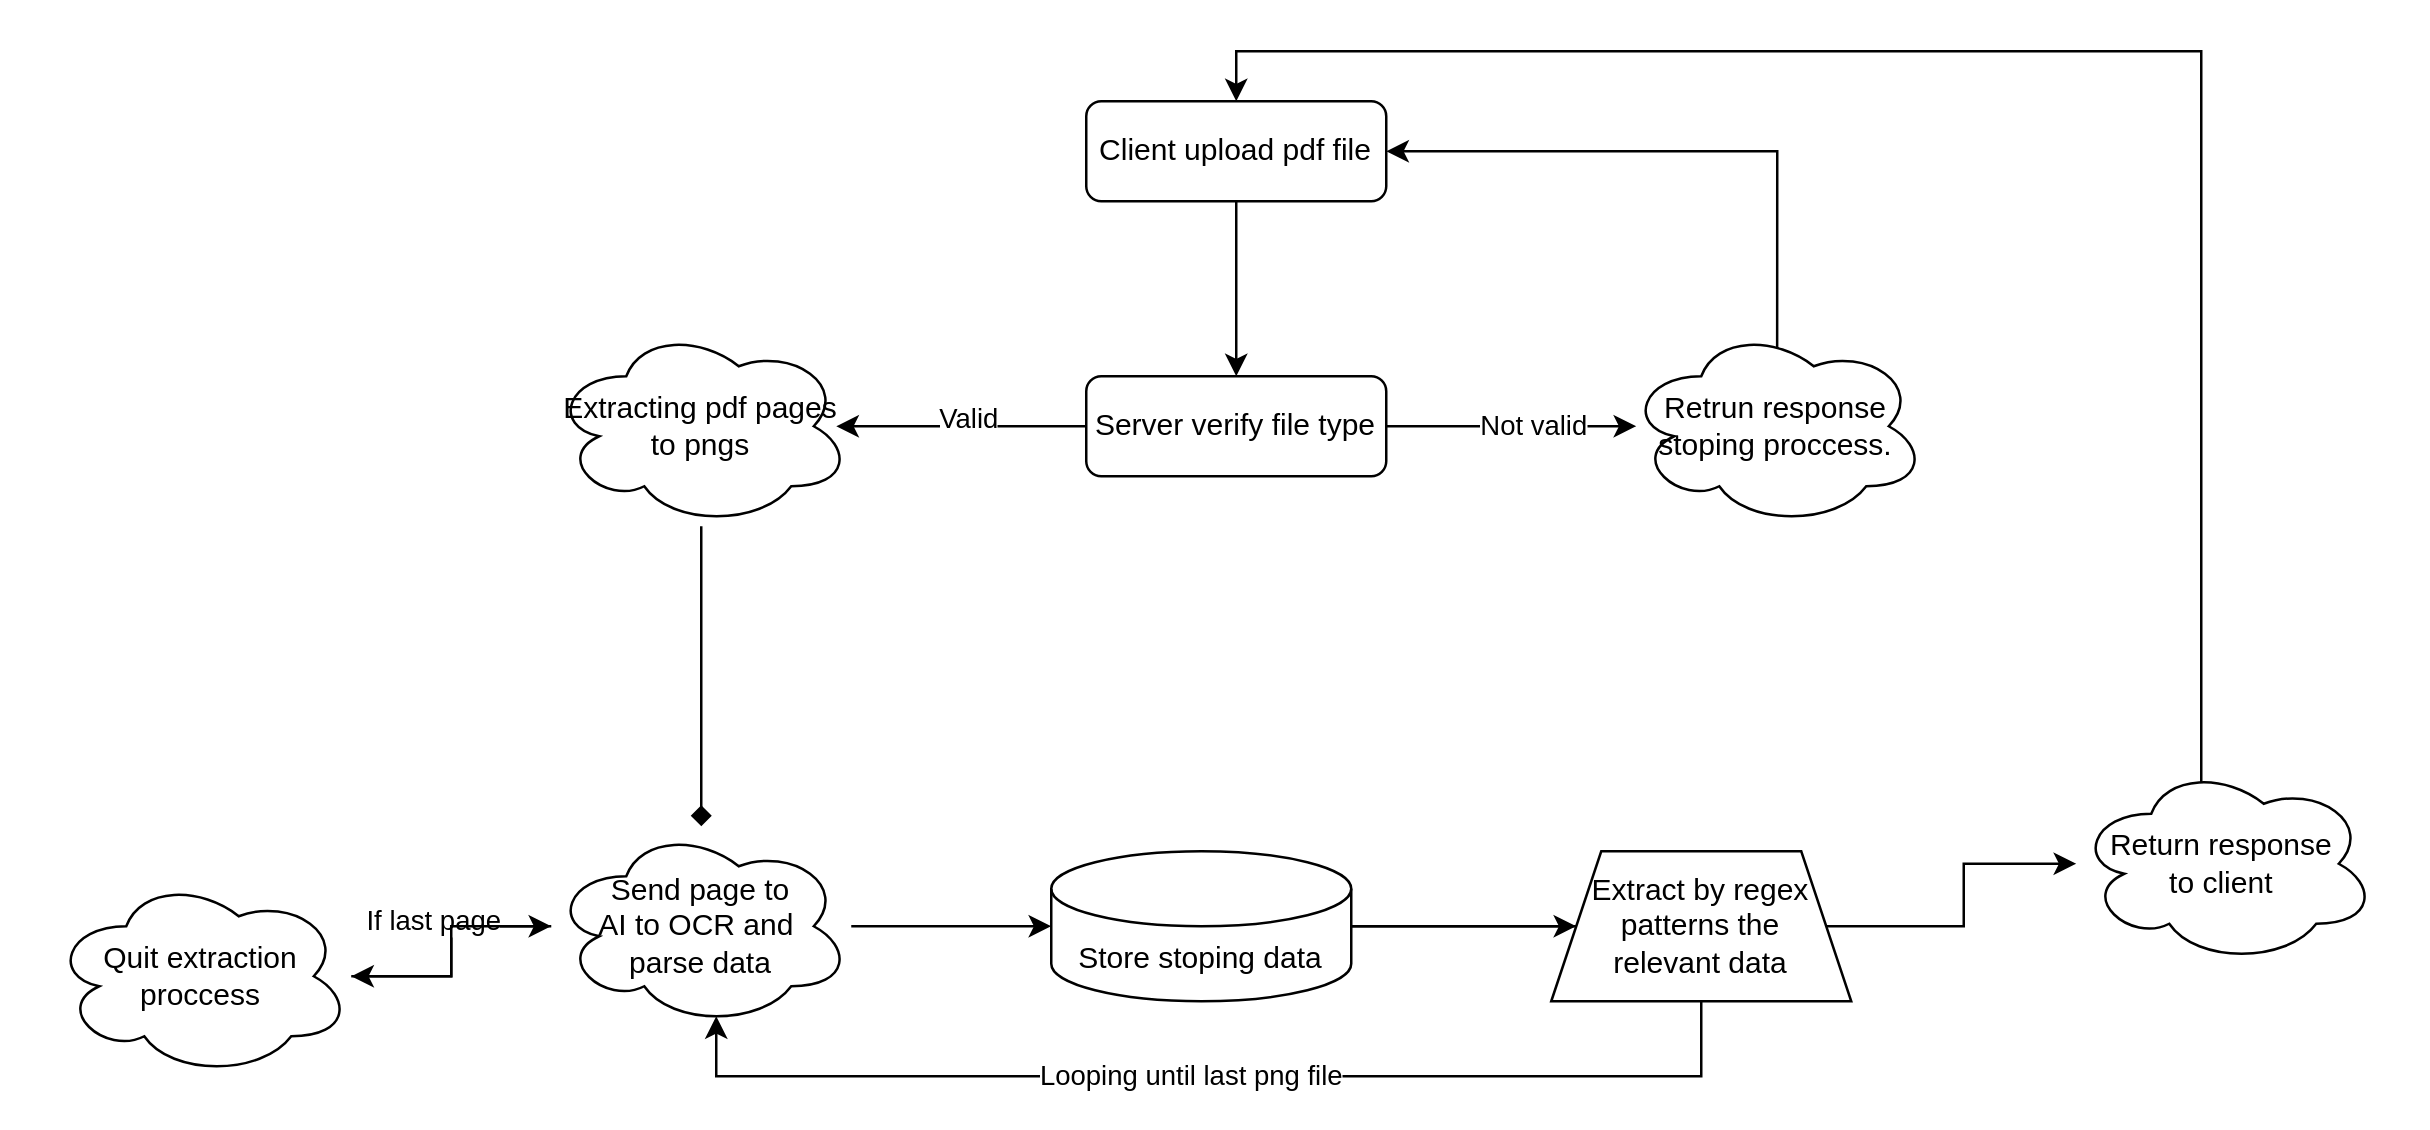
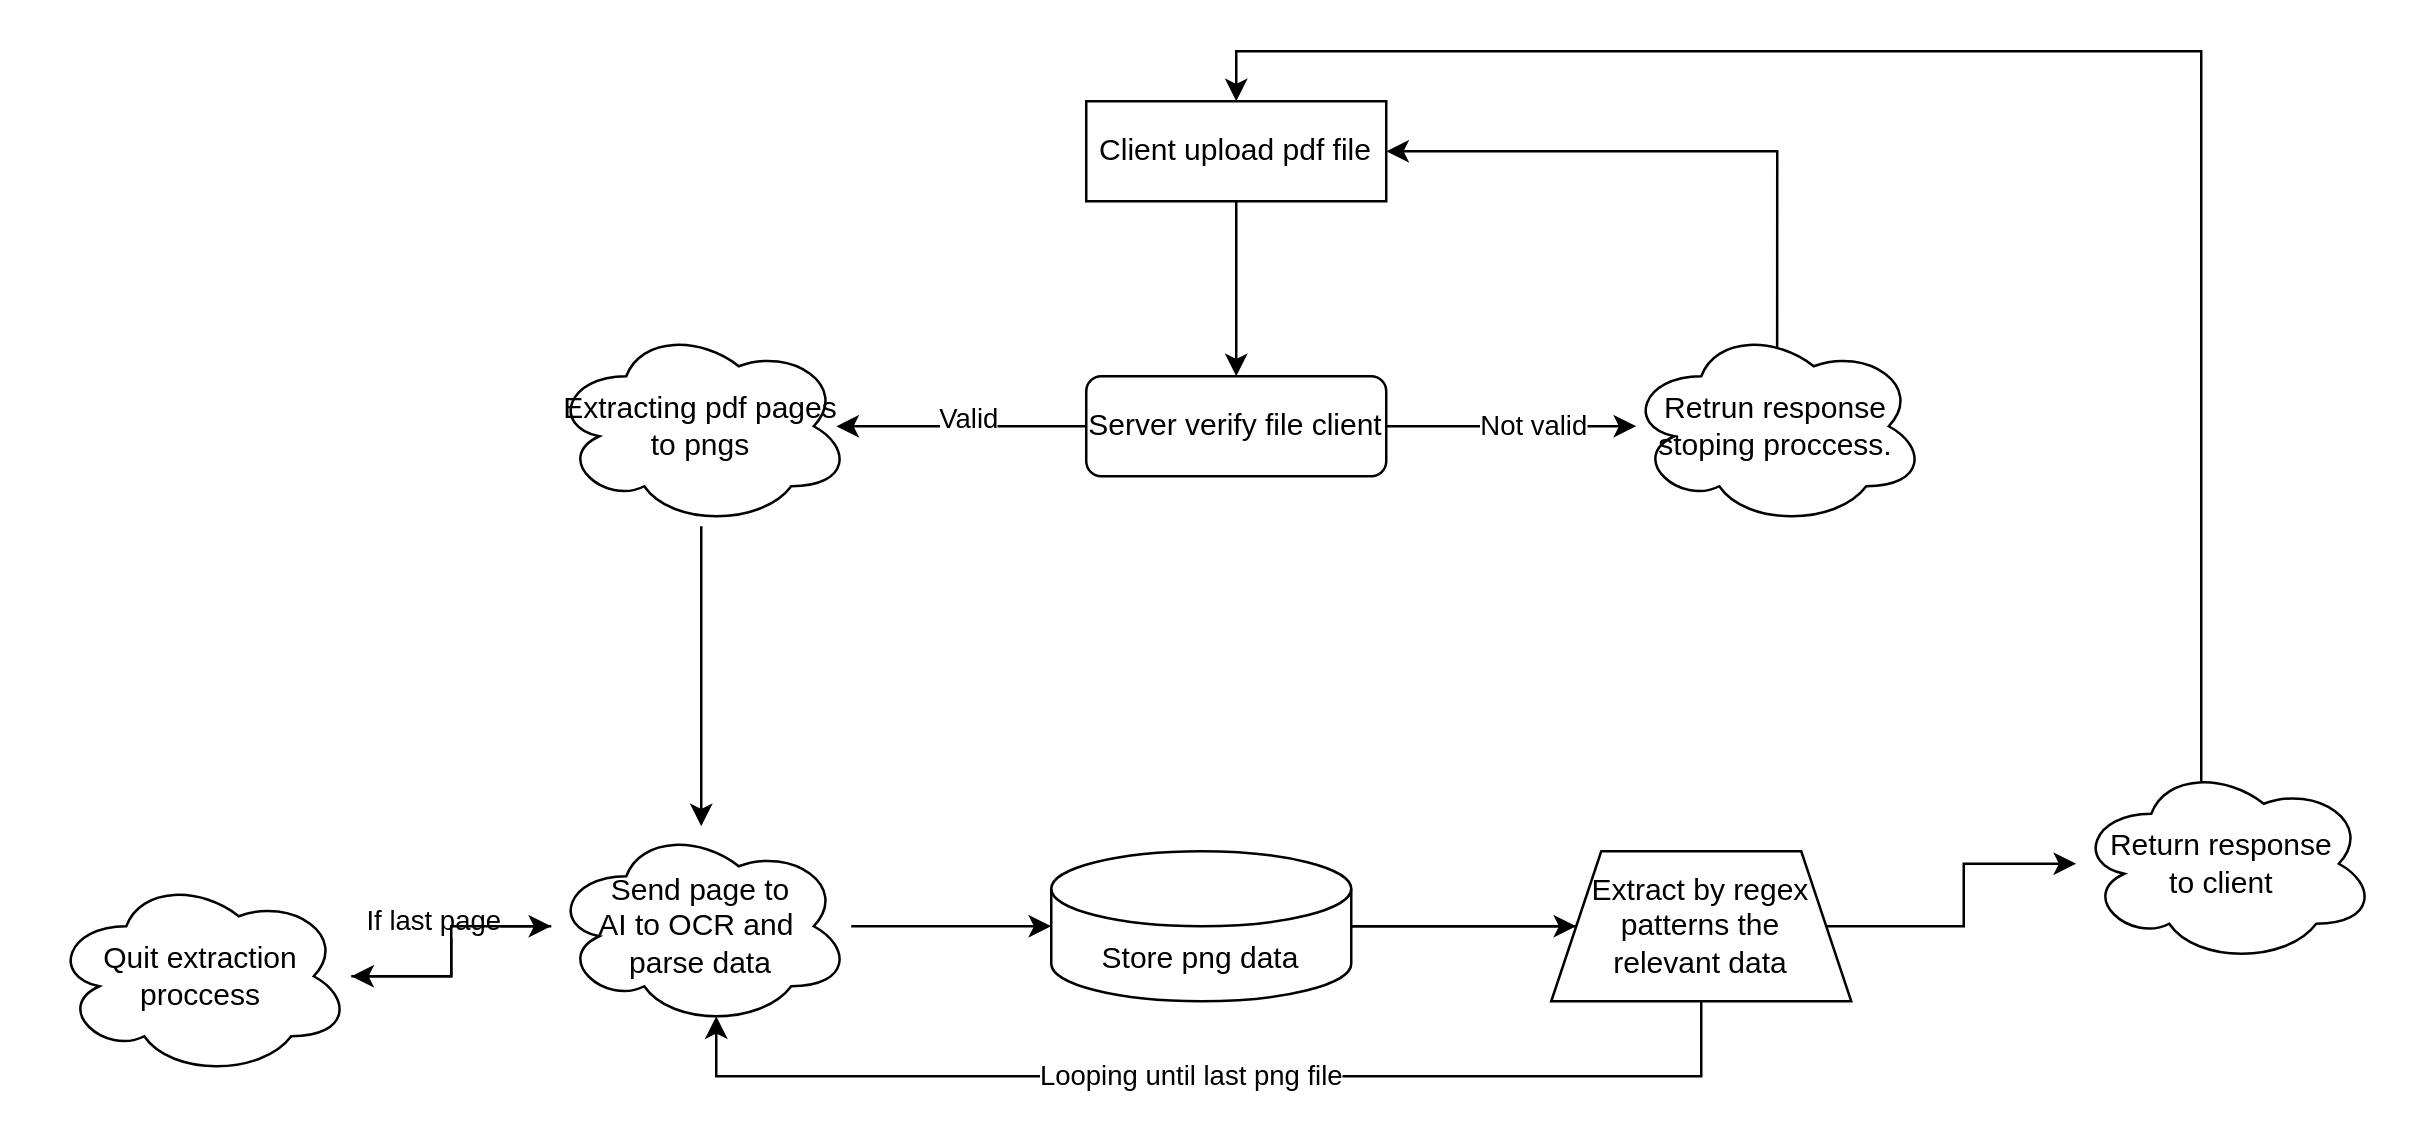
node "Client upload pdf file": shape rounded rectangle -> rectangle
node "Server verify file type": label "Server verify file type" -> "Server verify file client"
edge "Extracting pdf pages to pngs" -> "Send page to AI to OCR and parse data": arrowhead diamond -> classic
node "Store stoping data": label "Store stoping data" -> "Store png data"
